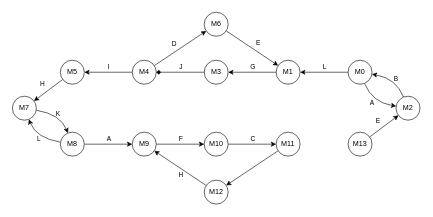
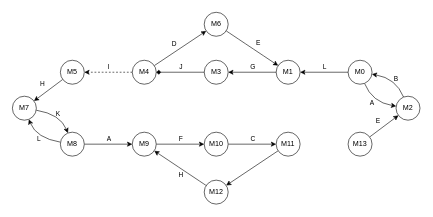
edge "M4" -> "M5": style solid -> dashed
